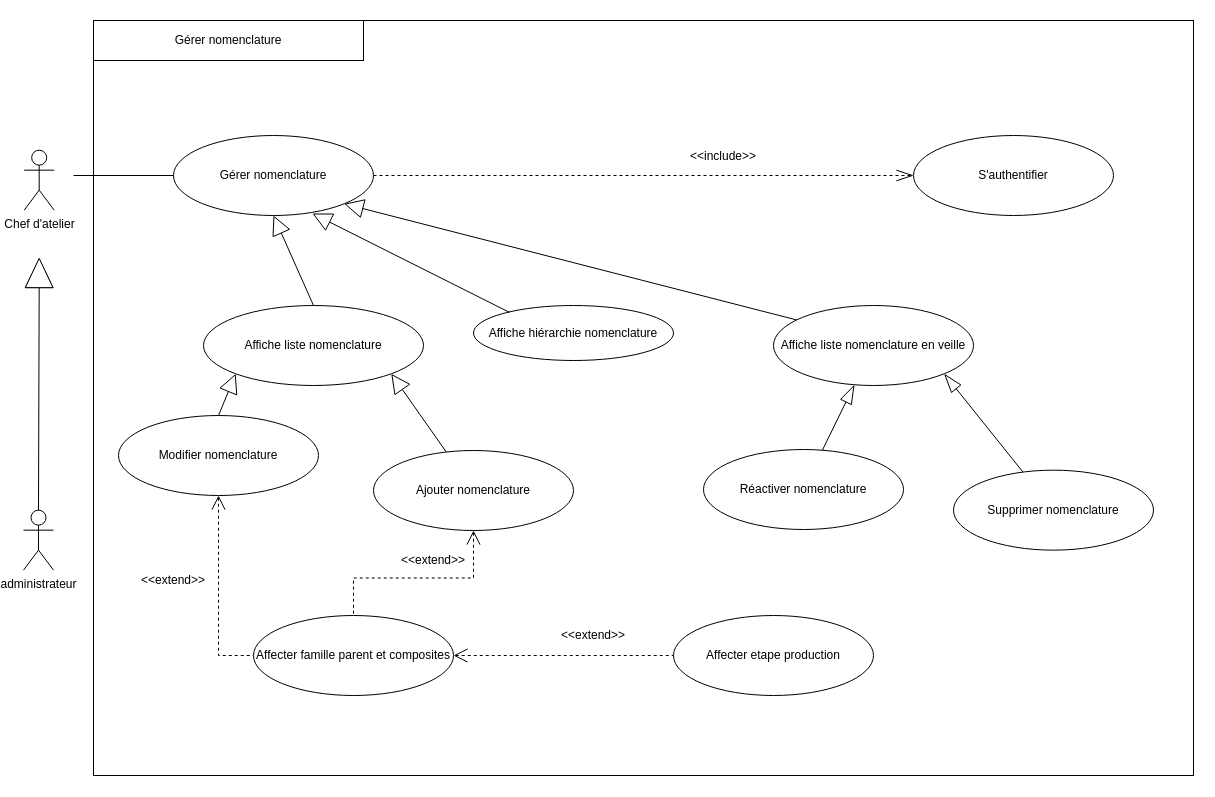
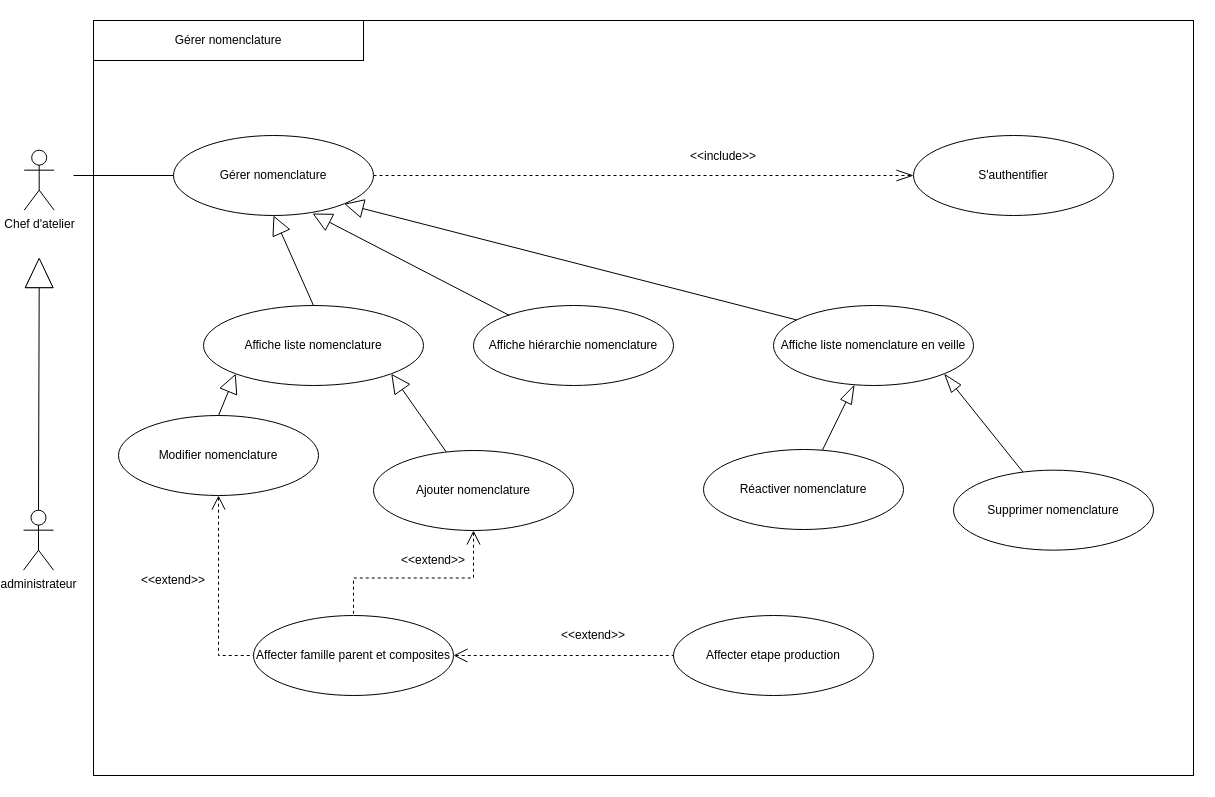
node "Affiche hiérarchie nomenclature": size 200x55 -> 200x80
